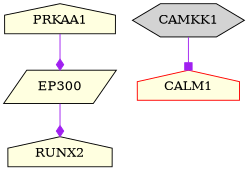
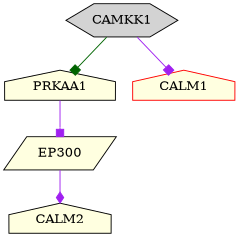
edge "PRKAA1" -> "EP300": arrowhead diamond -> box
edge "CAMKK1" -> "PRKAA1": added
node "RUNX2": label "RUNX2" -> "CALM2"
